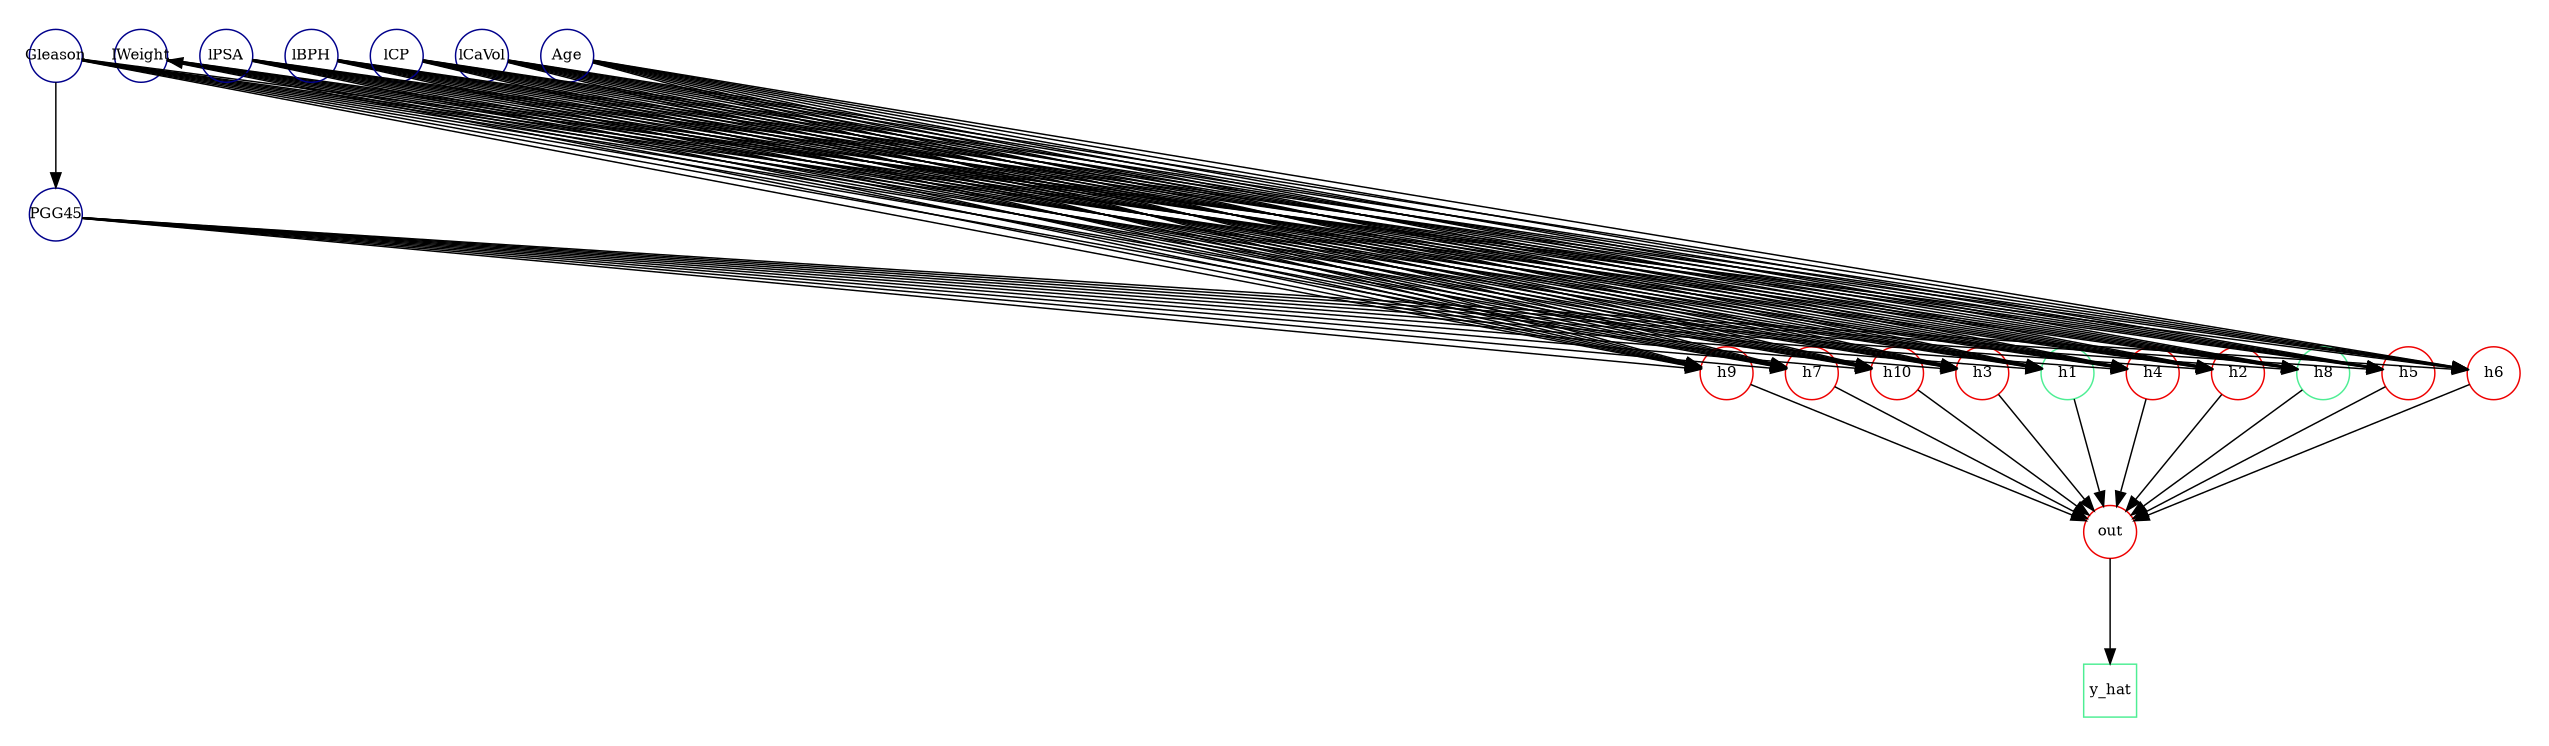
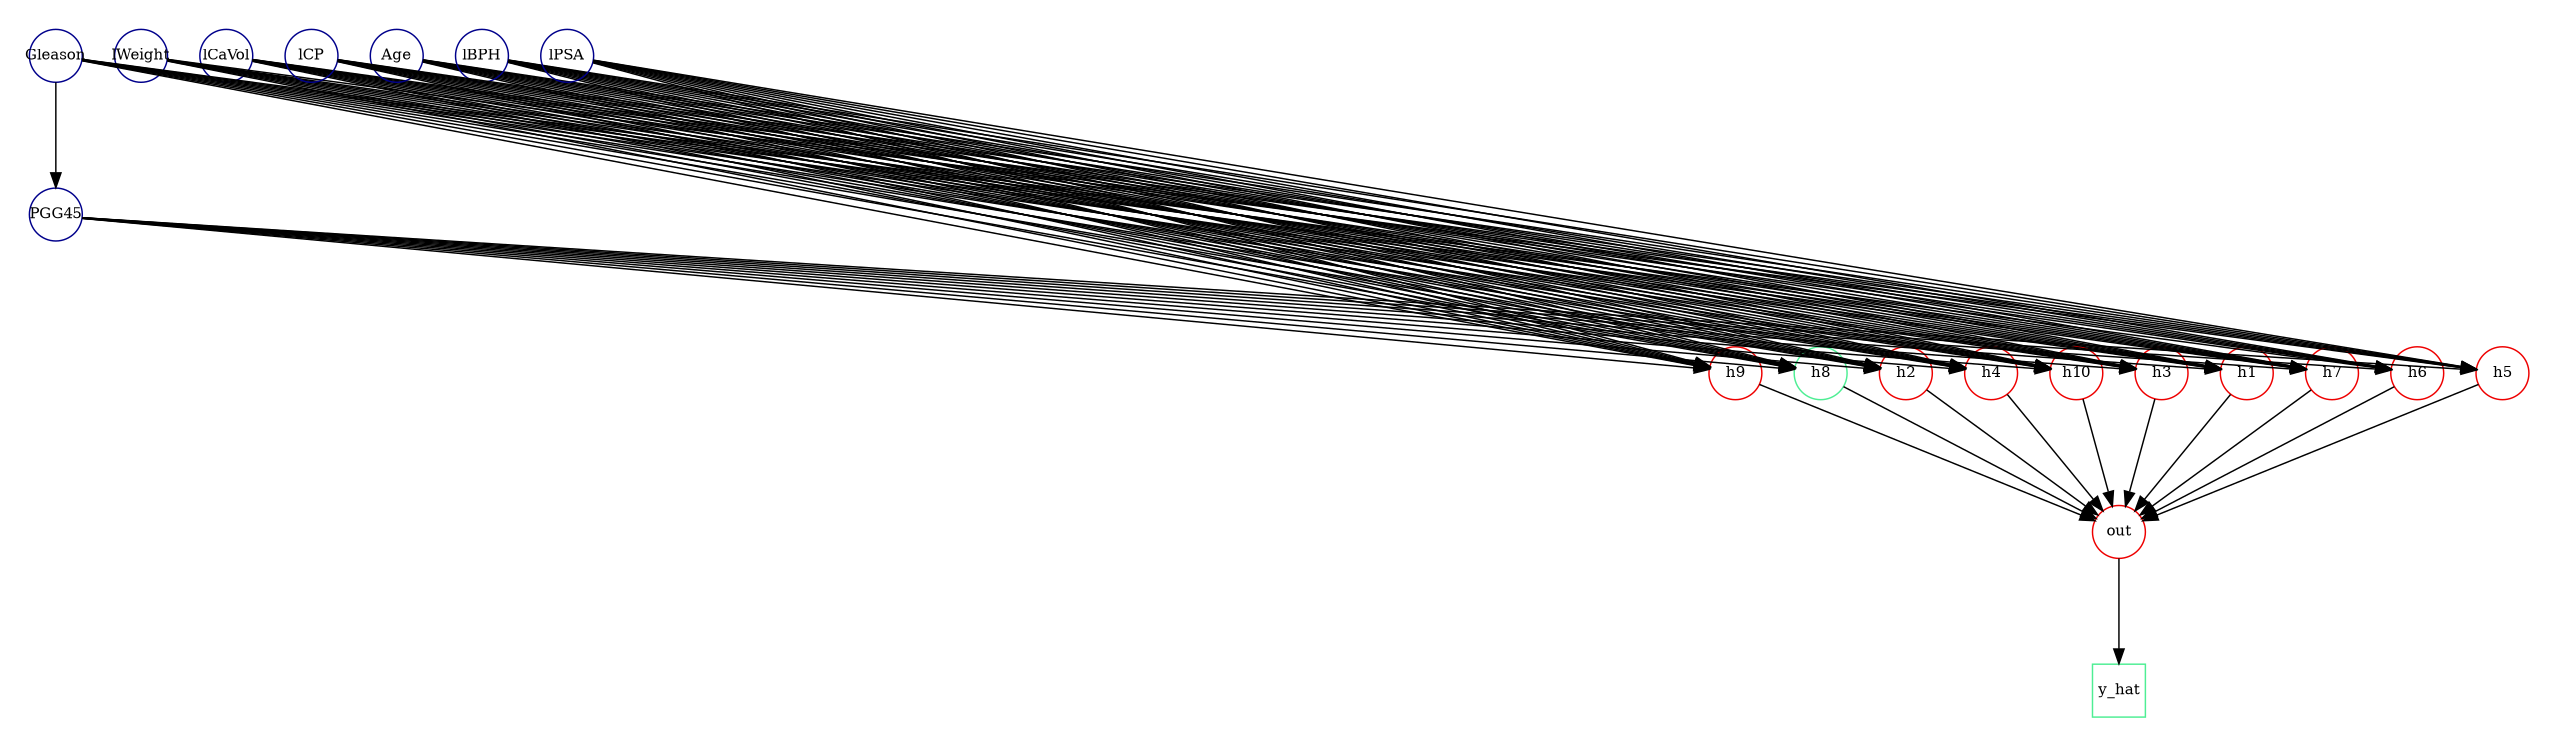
edge "h3" -> "lWeight": reversed
node "h1": color seagreen2 -> red2
